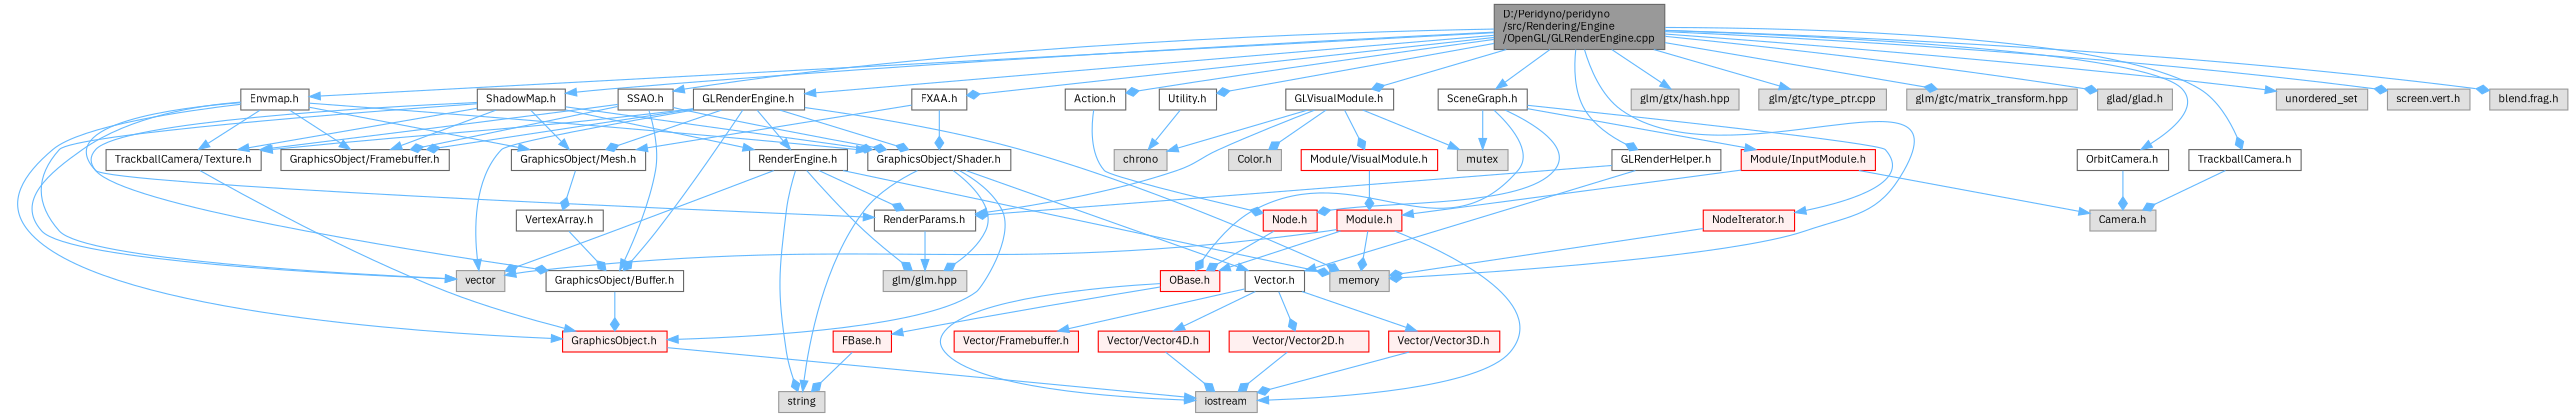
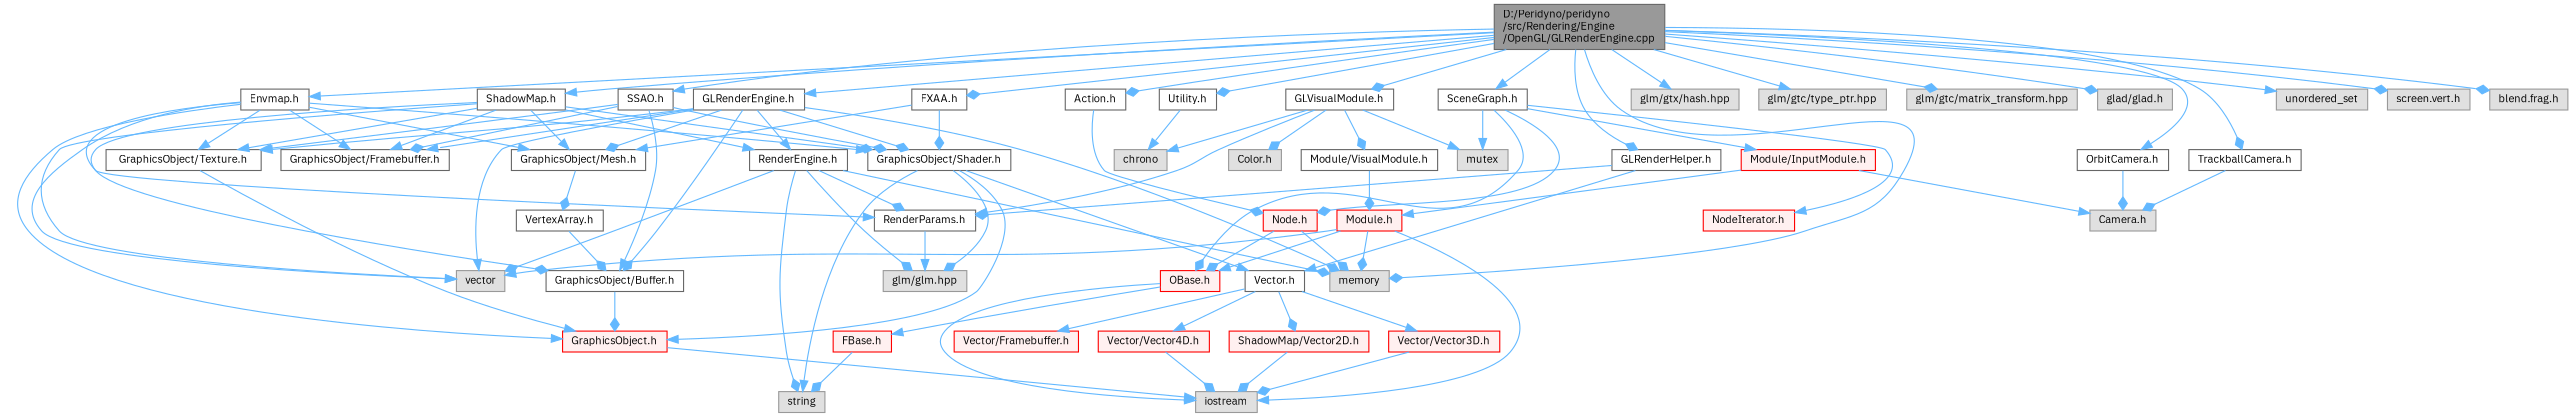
node "glm/gtc/type_ptr.cpp": label "glm/gtc/type_ptr.cpp" -> "glm/gtc/type_ptr.hpp"
edge "GLRenderEngine.h" -> "GraphicsObject/Framebuffer.h": arrowhead diamond -> normal
node "TrackballCamera/Texture.h": label "TrackballCamera/Texture.h" -> "GraphicsObject/Texture.h"
node "Module/VisualModule.h": color red -> grey40
edge "NodeIterator.h" -> "memory": now "Node.h" -> "memory"
node "Vector/Vector2D.h": label "Vector/Vector2D.h" -> "ShadowMap/Vector2D.h"
